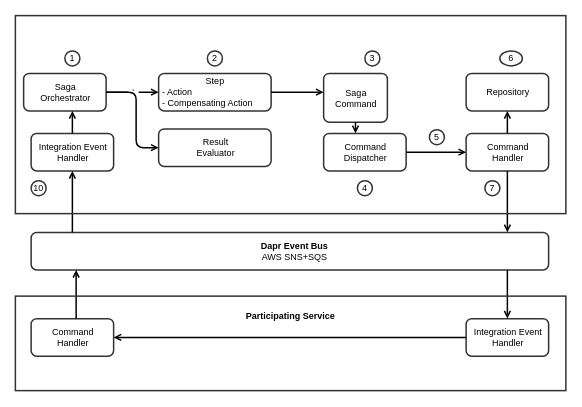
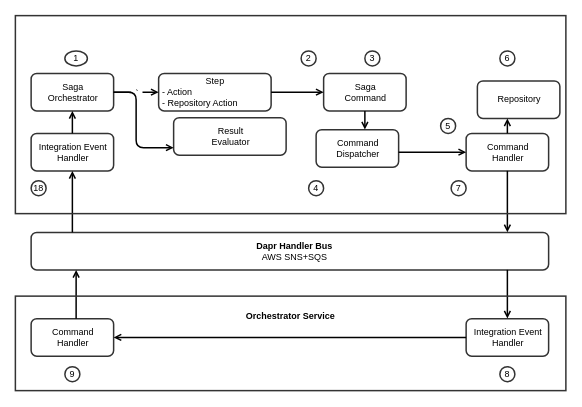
node "1": size 15x15 -> 23x15
node "2": moved (215, 58) -> (309, 58)
node "6": size 23x15 -> 15x15
node "Saga Orchestrator": moved (65, 92) -> (72, 92)
node "Step - Action - Compensating Action": label "Step - Action - Compensating Action" -> "Step - Action - Repository Action"
node "Repository": moved (507, 92) -> (519, 99)
node "Saga Command": size 64x49 -> 83x38
node "5": moved (437, 137) -> (448, 126)
node "Result Evaluator": moved (215, 147) -> (230, 136)
node "Command Dispatcher": moved (365, 152) -> (357, 148)
node "10": label "10" -> "18"
node "4": moved (365, 188) -> (316, 188)
node "7": moved (492, 188) -> (459, 188)
node "Dapr Event Bus AWS SNS+SQS": label "Dapr Event Bus AWS SNS+SQS" -> "Dapr Handler Bus AWS SNS+SQS"
node "Participating Service": label "Participating Service" -> "Orchestrator Service"
node "9": added
node "8": added
